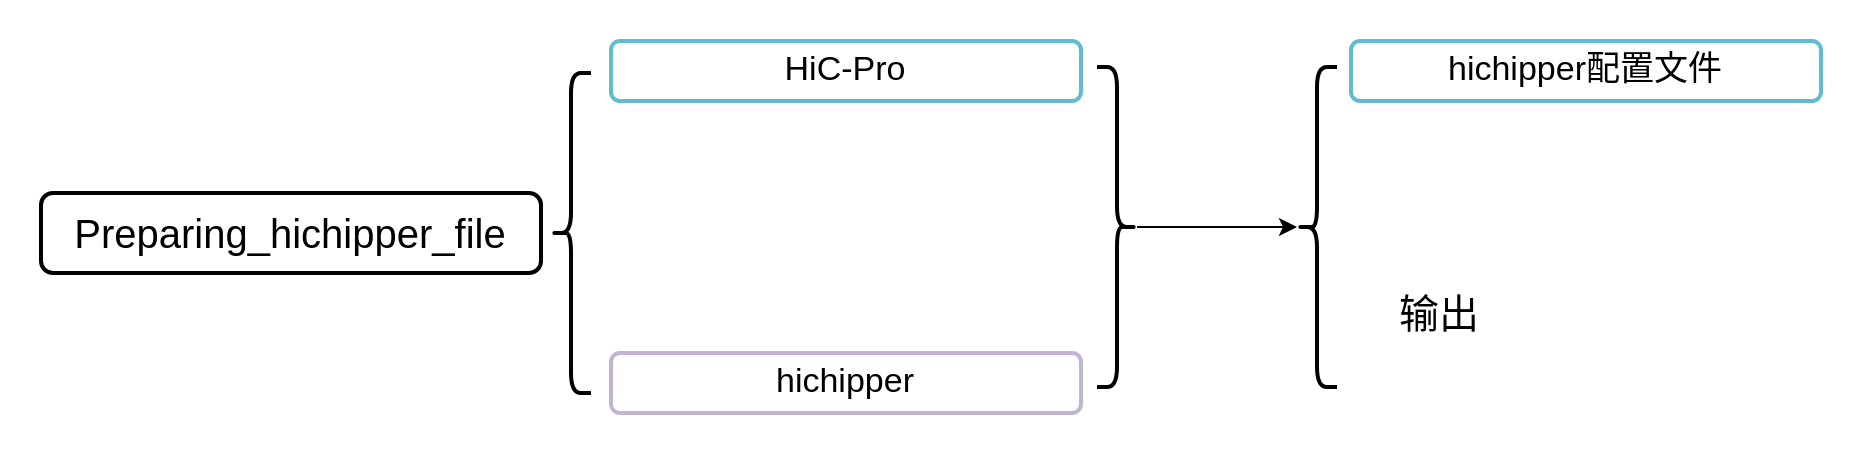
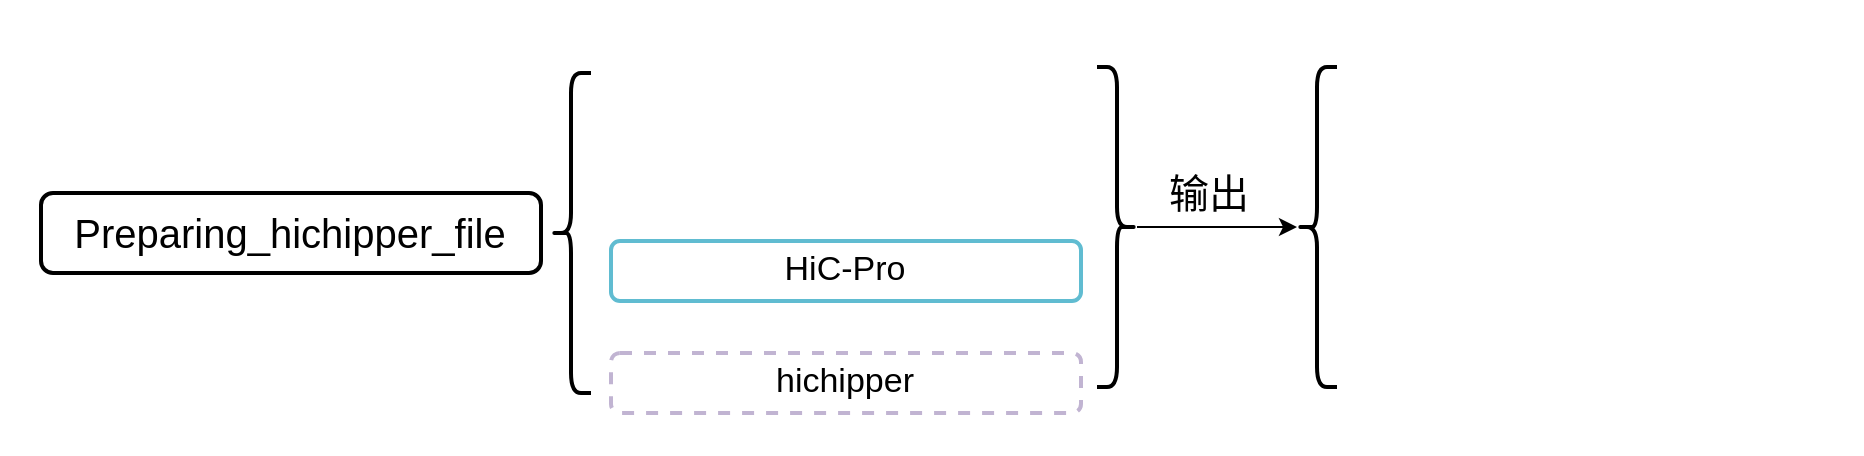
node "HiC-Pro": moved (846, 71) -> (846, 271)
node "hichipper配置文件": removed
node "输出": moved (1439, 313) -> (1209, 193)
node "hichipper": style solid -> dashed
